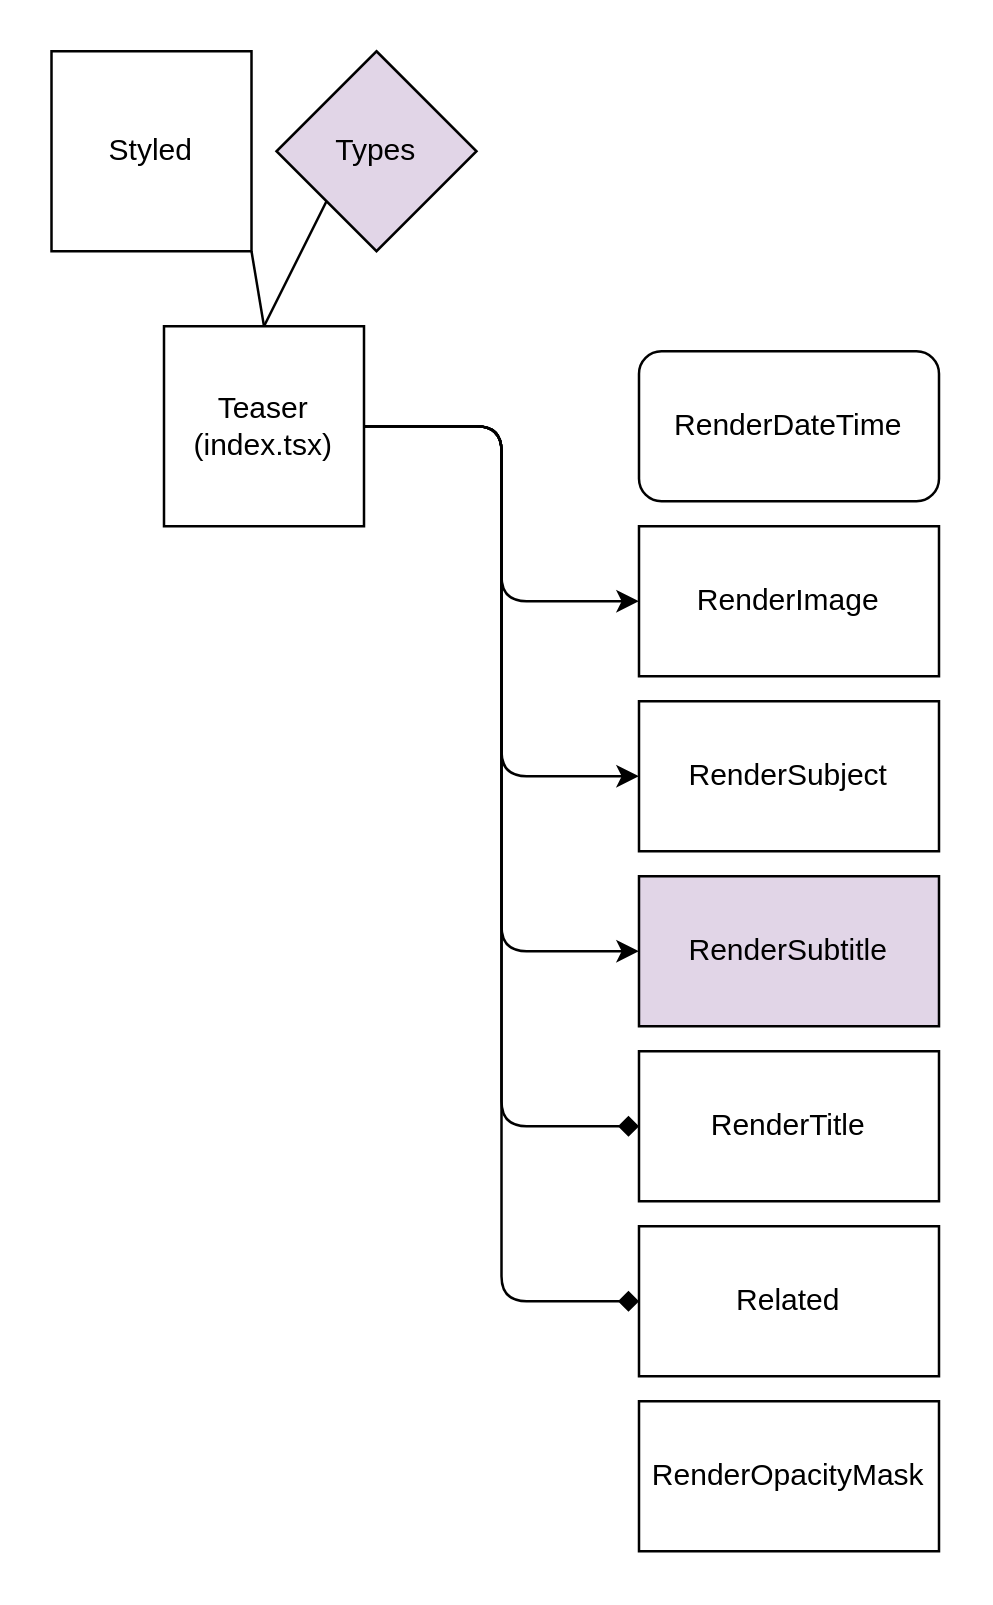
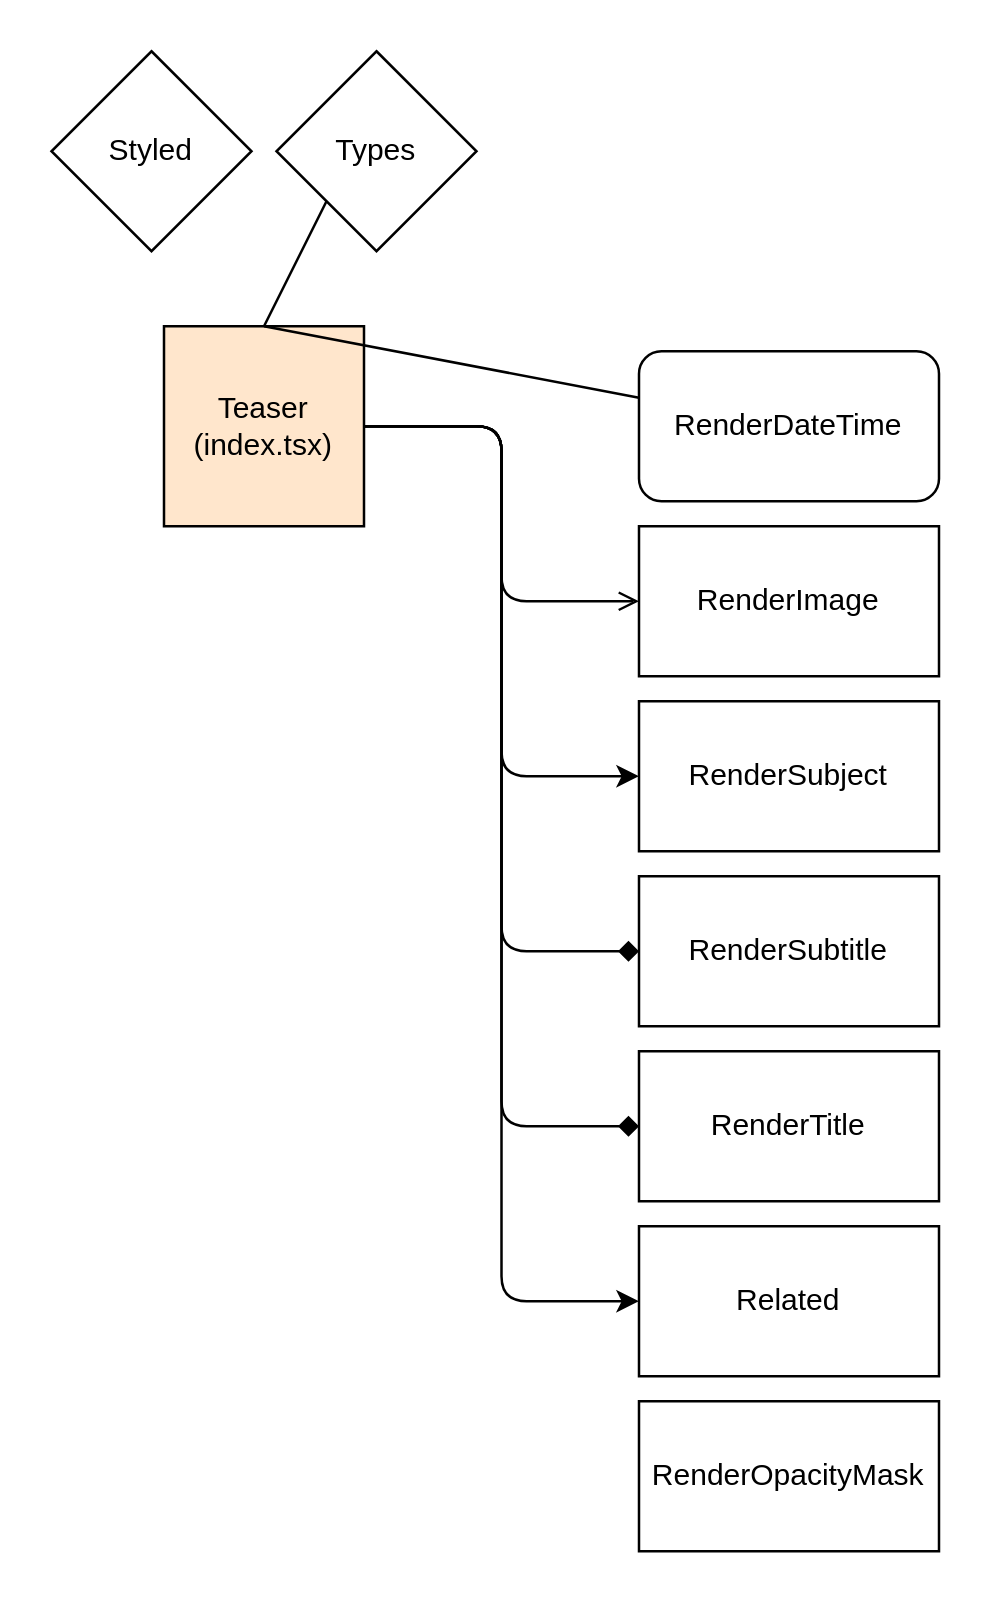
node "Styled": shape rectangle -> diamond
node "Types": fillcolor #e1d5e7 -> #ffffff
edge "Styled" -- "Teaser (index.tsx)": now "RenderDateTime" -- "Teaser (index.tsx)"
node "Teaser (index.tsx)": fillcolor #ffffff -> #ffe6cc
edge "Teaser (index.tsx)" -> "RenderImage": arrowhead classic -> open
edge "Teaser (index.tsx)" -> "RenderSubtitle": arrowhead classic -> diamond
node "RenderSubtitle": fillcolor #e1d5e7 -> #ffffff
edge "Teaser (index.tsx)" -> "Related": arrowhead diamond -> classic
